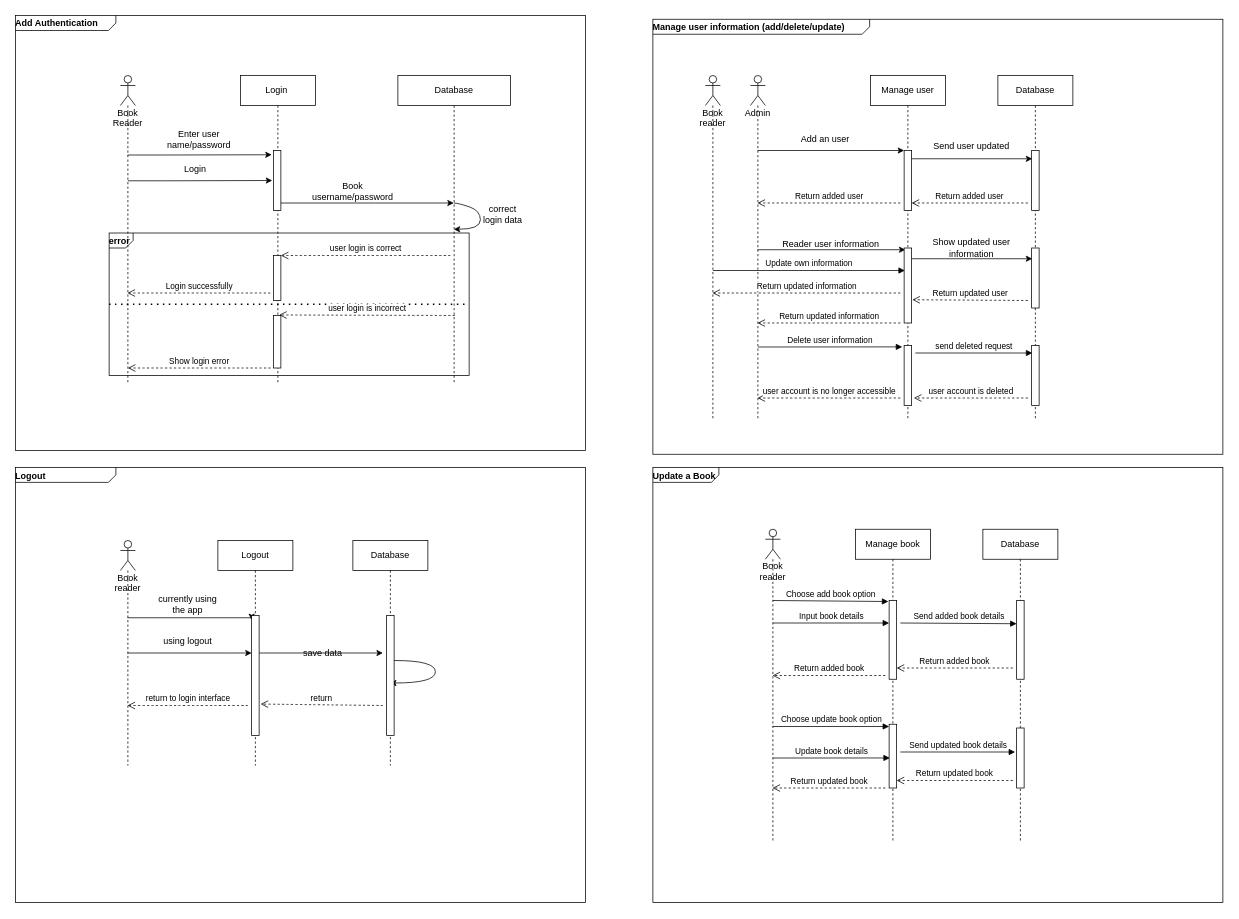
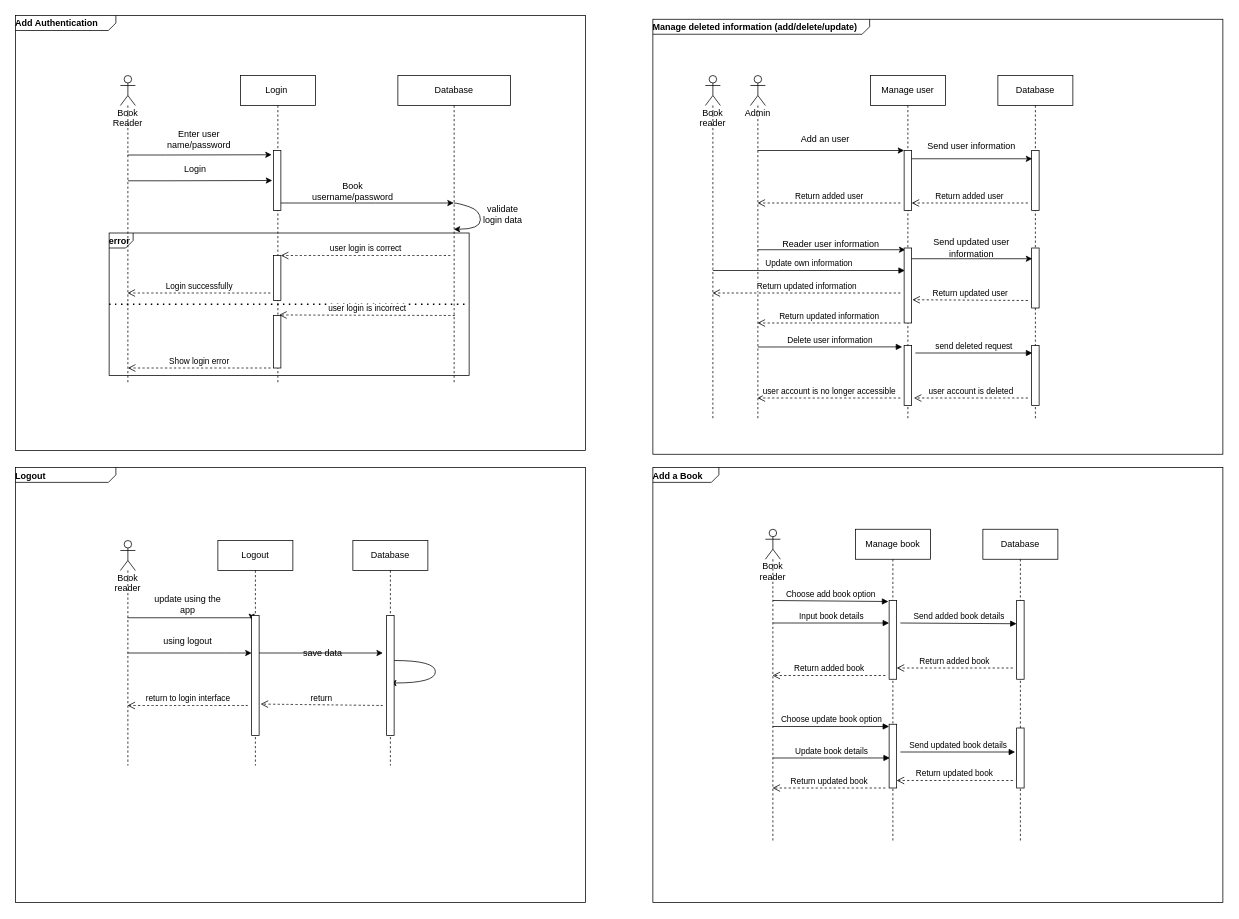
node "Manage user information (add/delete/update)": label "Manage user information (add/delete/update)" -> "Manage deleted information (add/delete/update)"
node "Send user updated": label "Send user updated" -> "Send user information"
node "correct login data": label "correct login data" -> "validate login data"
node "Show updated user information": label "Show updated user information" -> "Send updated user information"
node "Update a Book": label "Update a Book" -> "Add a Book"
node "currently using the app": label "currently using the app" -> "update using the app"
